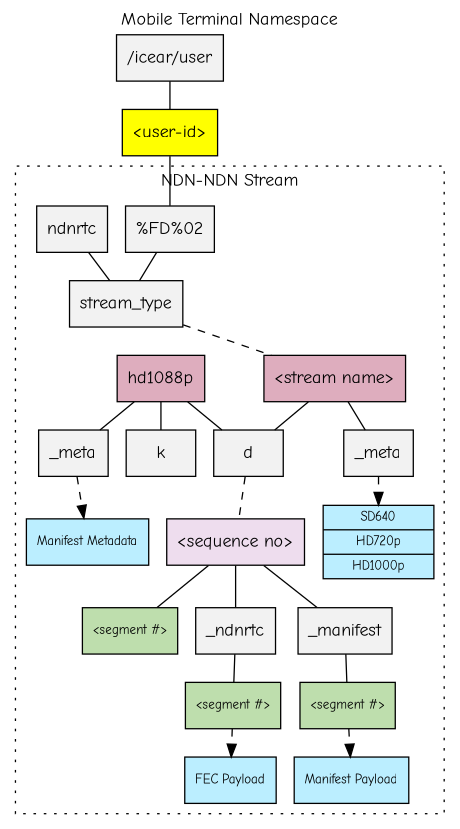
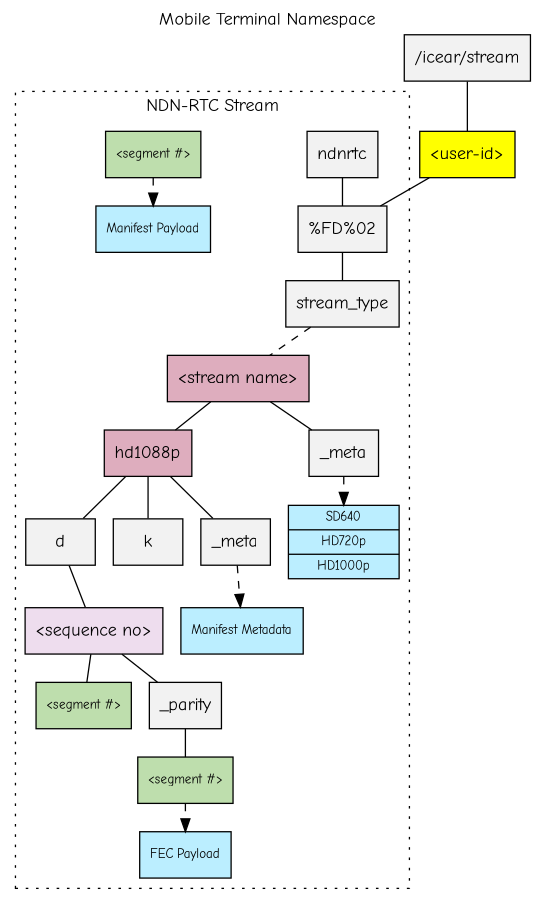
node "/icear/user": label "/icear/user" -> "/icear/stream"
cluster "NDN-NDN Stream": label "NDN-NDN Stream" -> "NDN-RTC Stream"
edge "ndnrtc" -- "stream_type": now "ndnrtc" -- "%FD%02"
edge "<stream name>" -- "d": now "<stream name>" -- "hd1088p"
edge "d" -- "<sequence no>": style dashed -> solid
node "_ndnrtc": label "_ndnrtc" -> "_parity"
node "_manifest": removed
